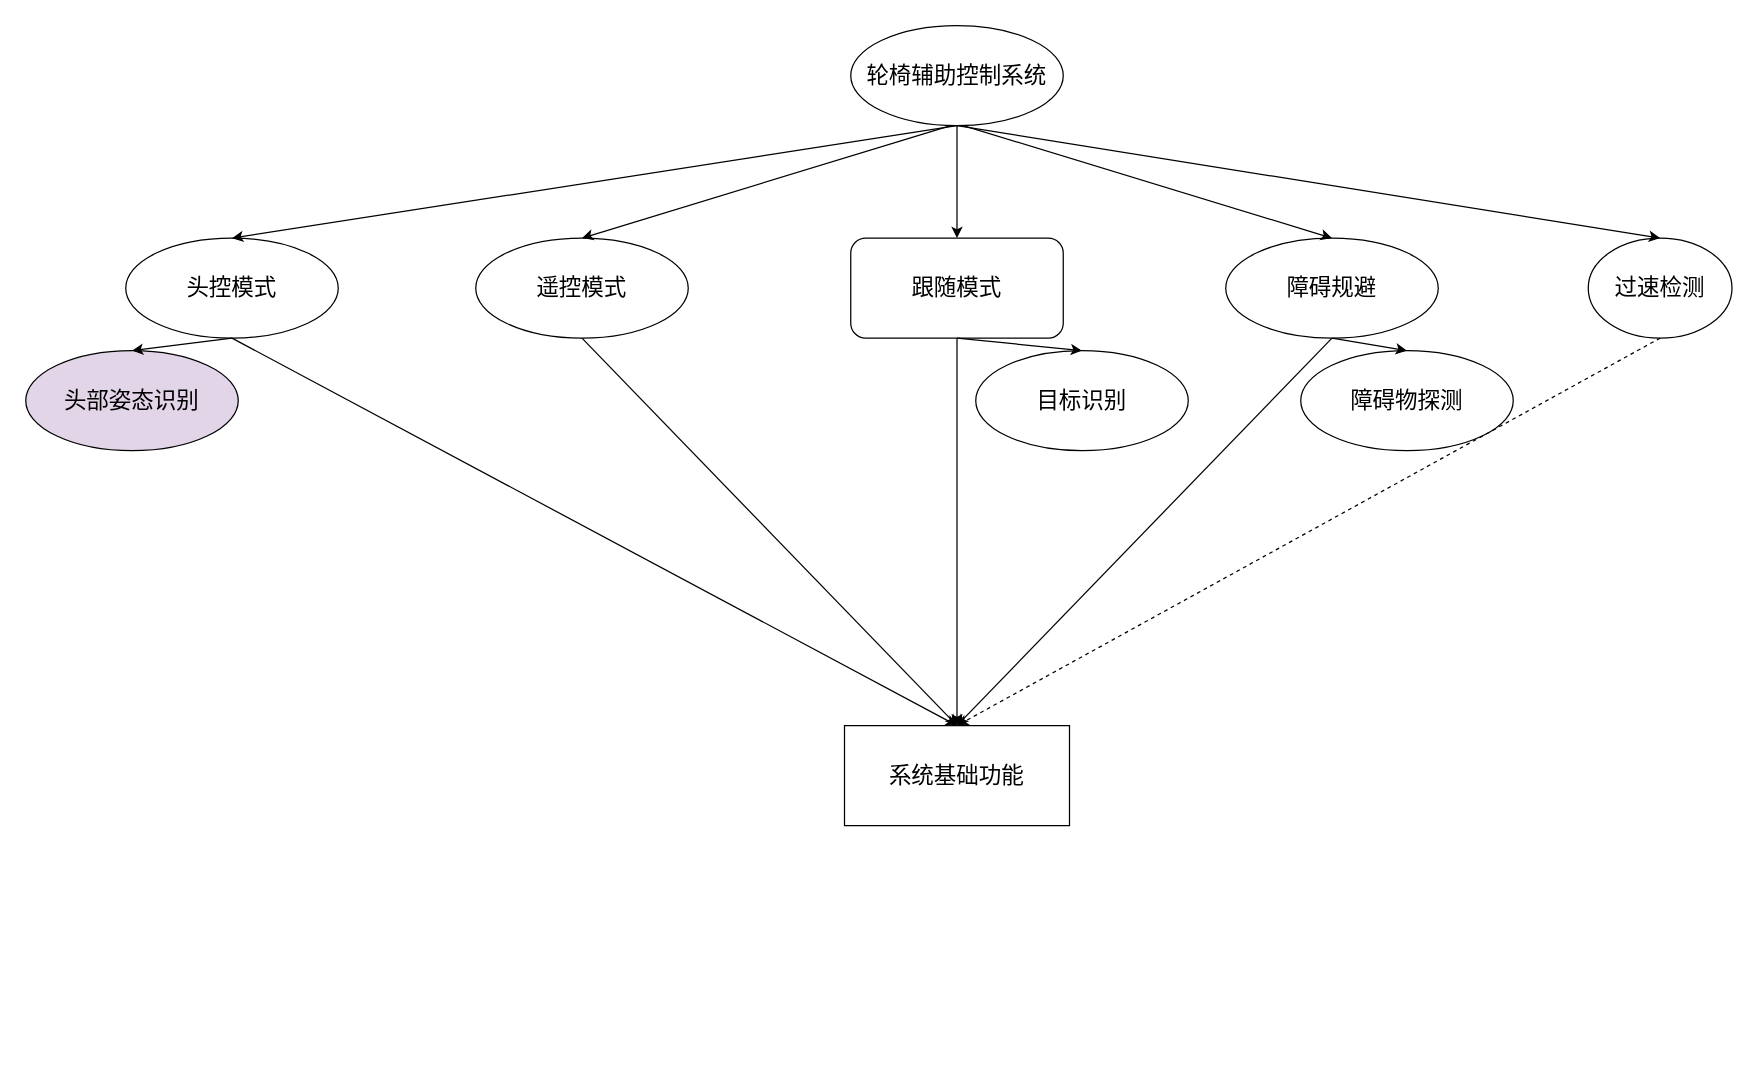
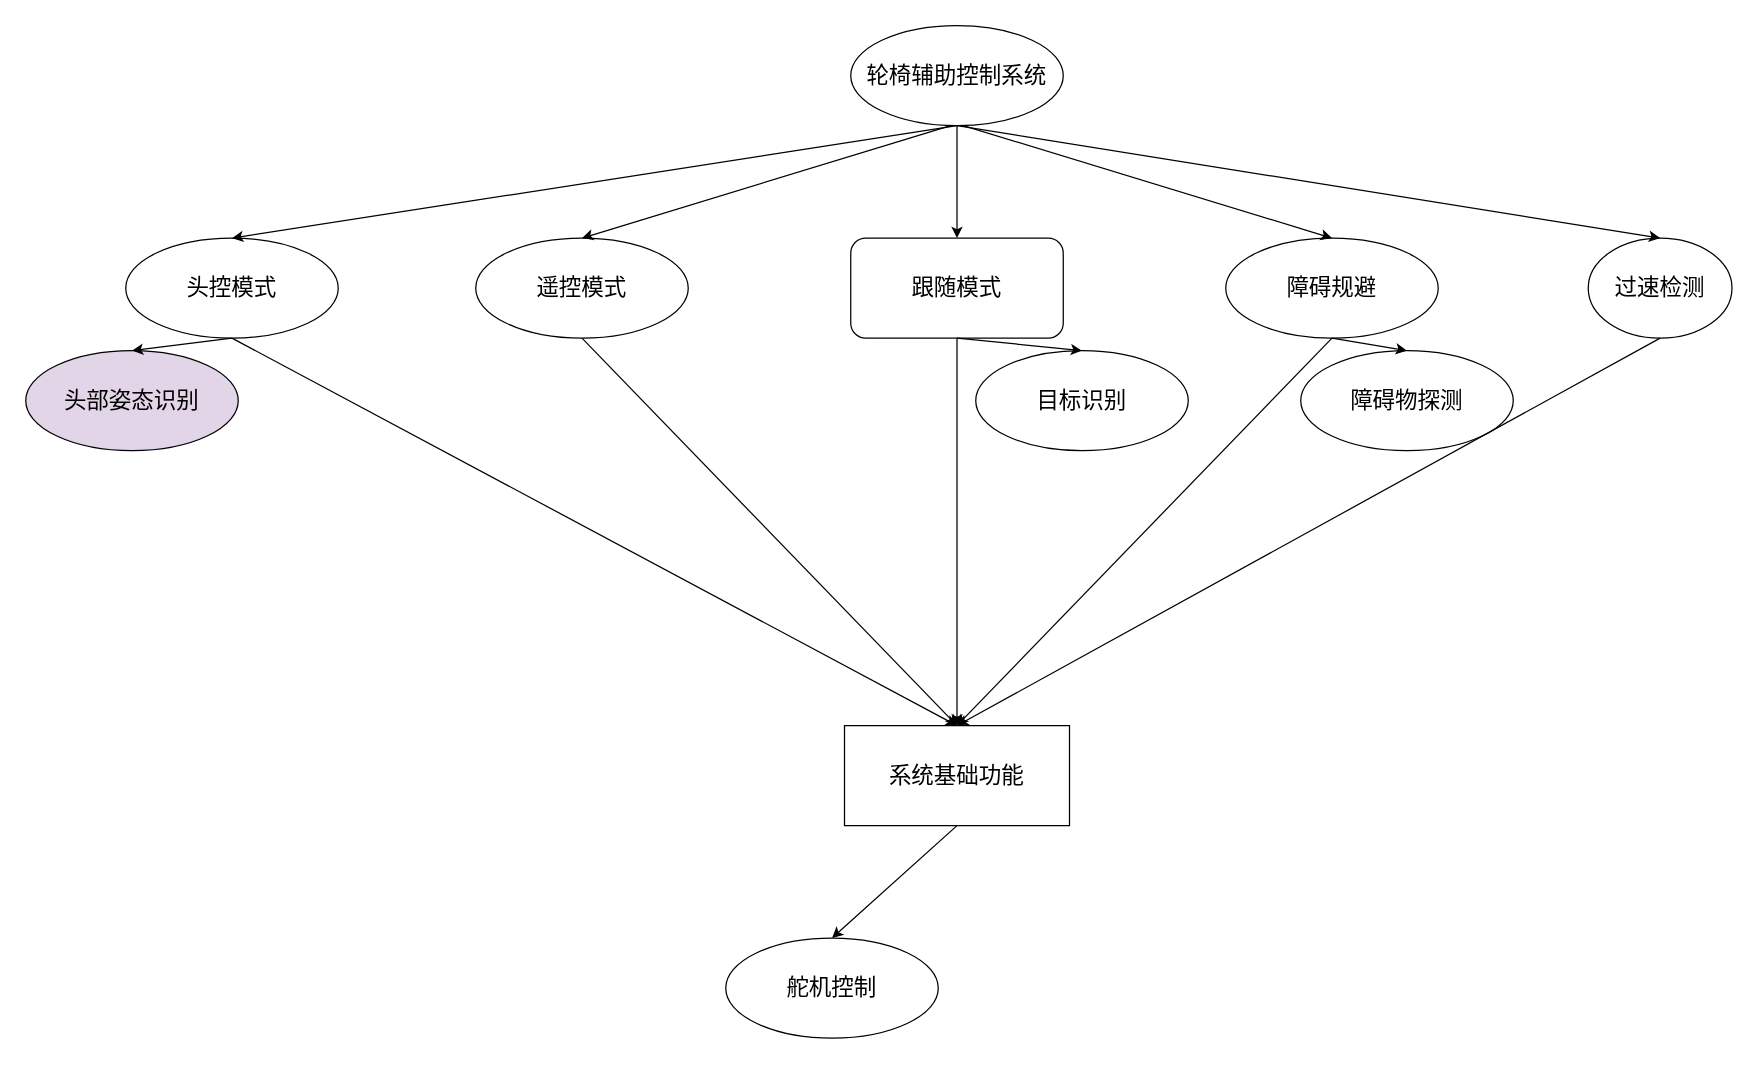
edge "过速检测" -> "系统基础功能": style dashed -> solid
edge "系统基础功能" -> "舵机控制": added
node "舵机控制": added
